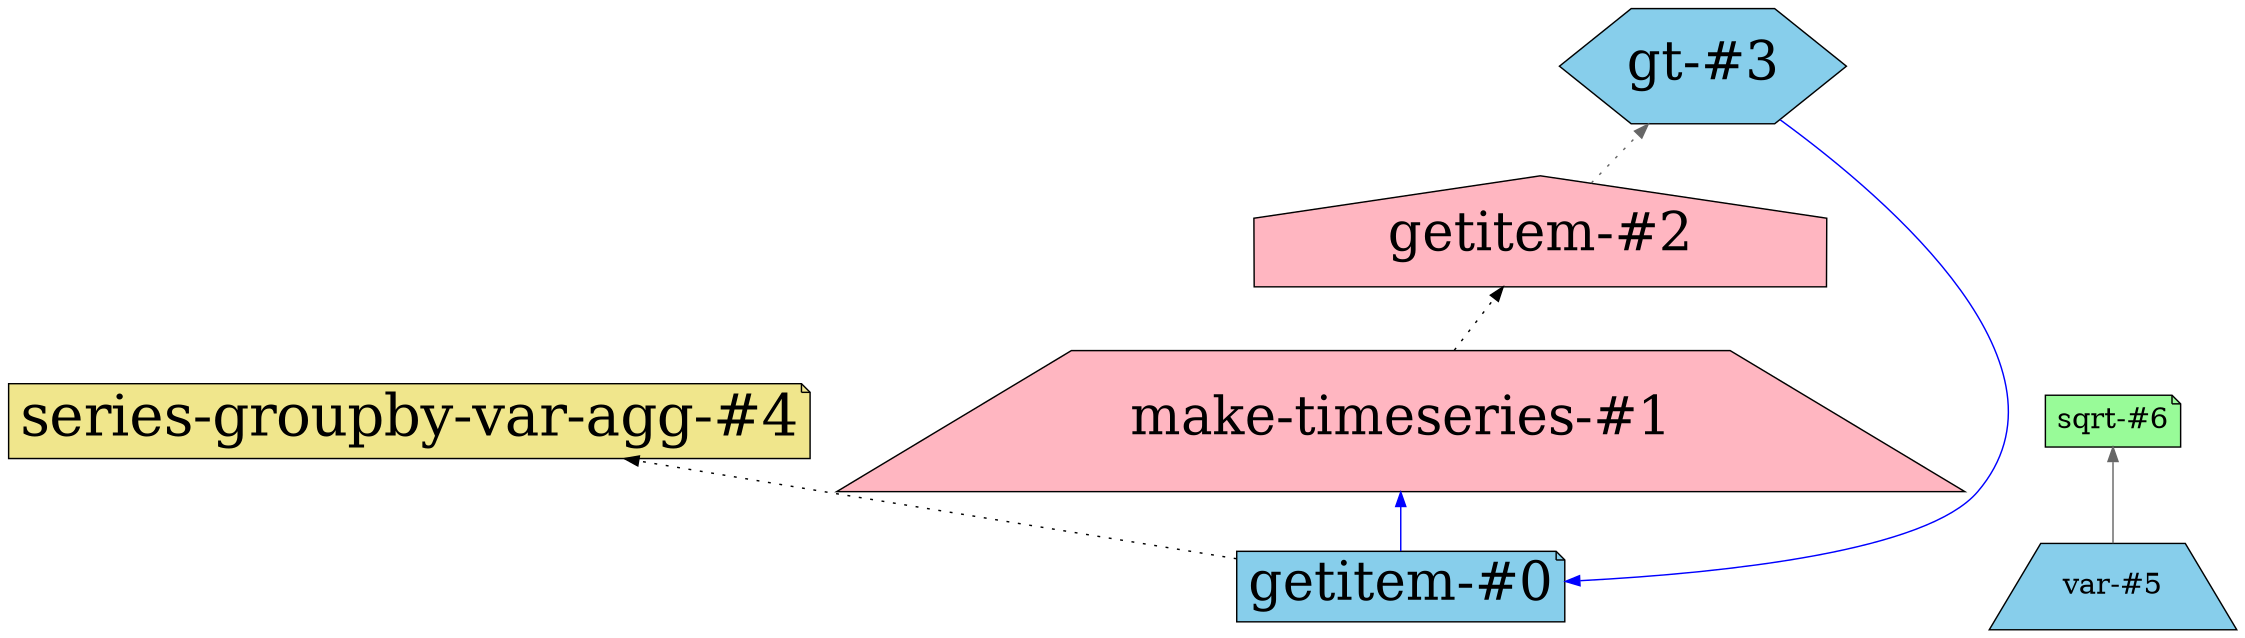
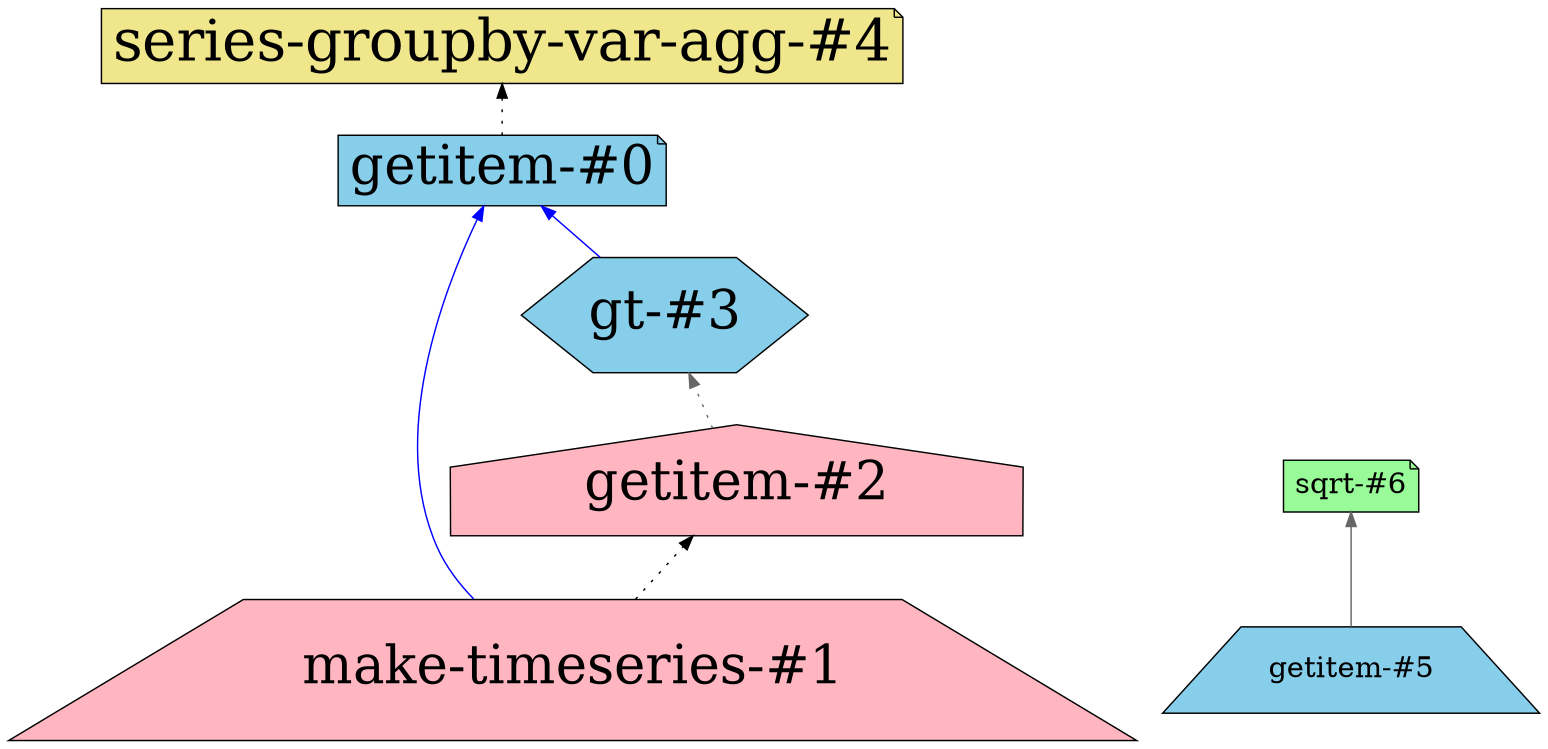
edge "getitem-#0" -> "make-timeseries-#1": reversed
node "var-#5": label "var-#5" -> "getitem-#5"
